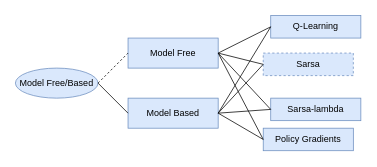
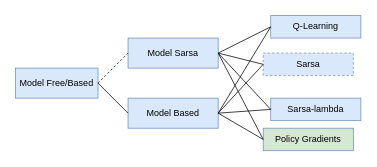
node "Model Free": label "Model Free" -> "Model Sarsa"
node "Model Free/Based": shape ellipse -> rectangle
node "Policy Gradients": fillcolor #dae8fc -> #d5e8d4
